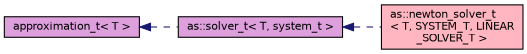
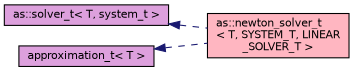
edge "as::solver_t< T, system_t >" -> "approximation_t< T >": now "as::newton_solver_t < T, SYSTEM_T, LINEAR _SOLVER_T >" -> "approximation_t< T >"
